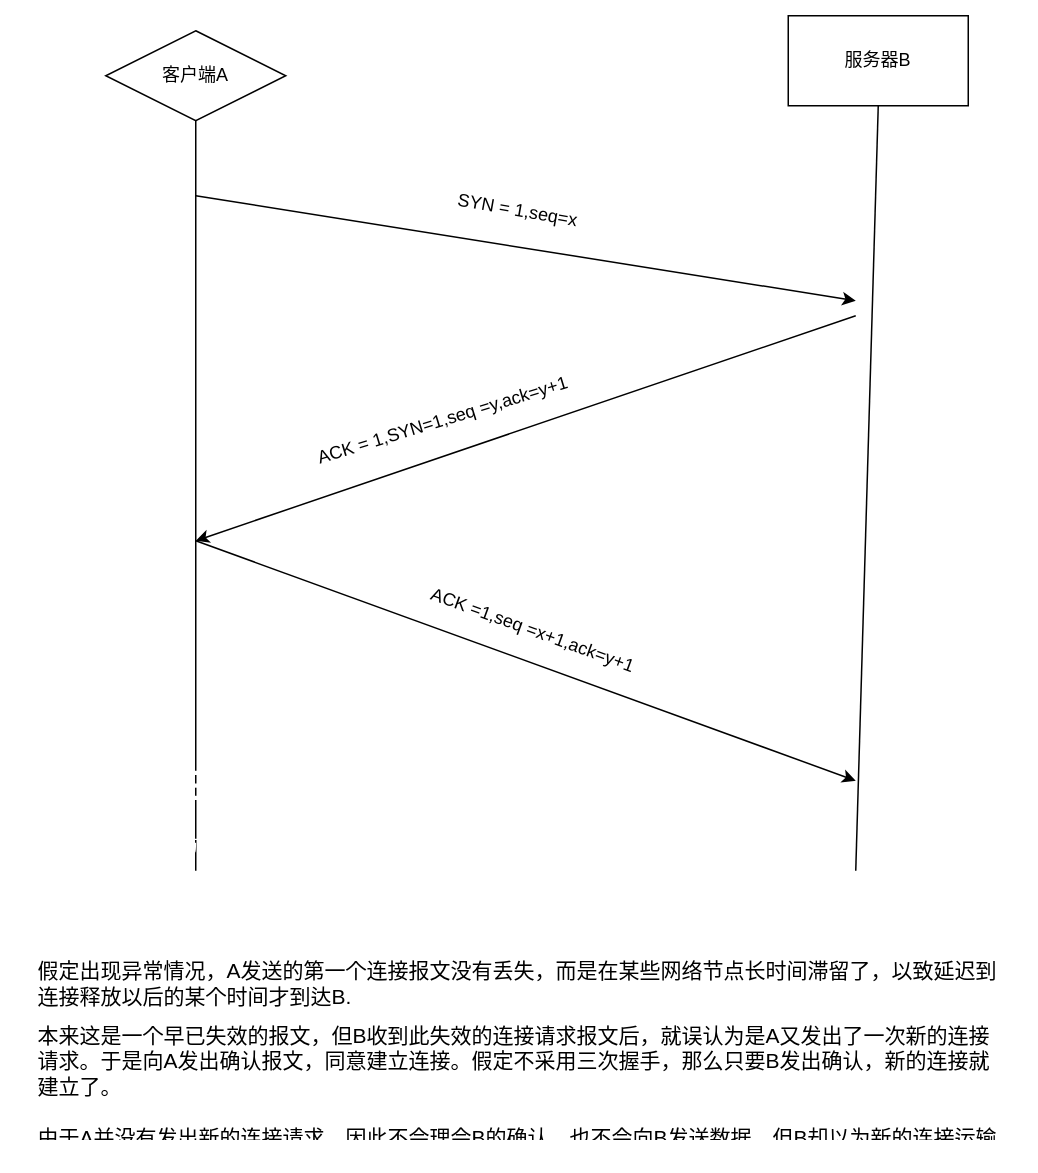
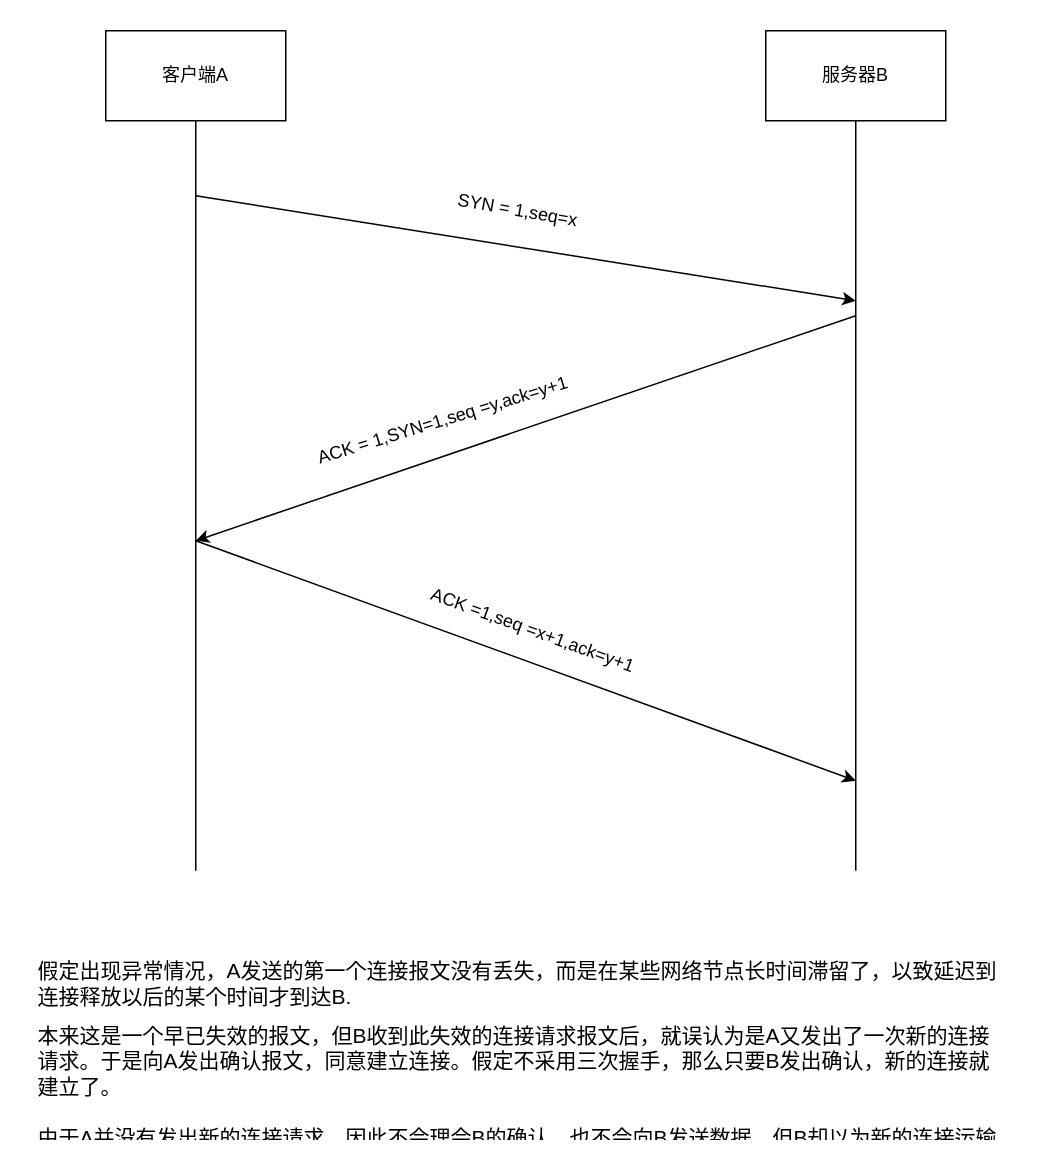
node "服务器B": moved (878, 61) -> (856, 76)
node "客户端A": shape diamond -> rectangle
node "三次握手原因： 防止已经失效的客户端报文突然又传送到服务器，导致错误": moved (451, 848) -> (518, 841)
